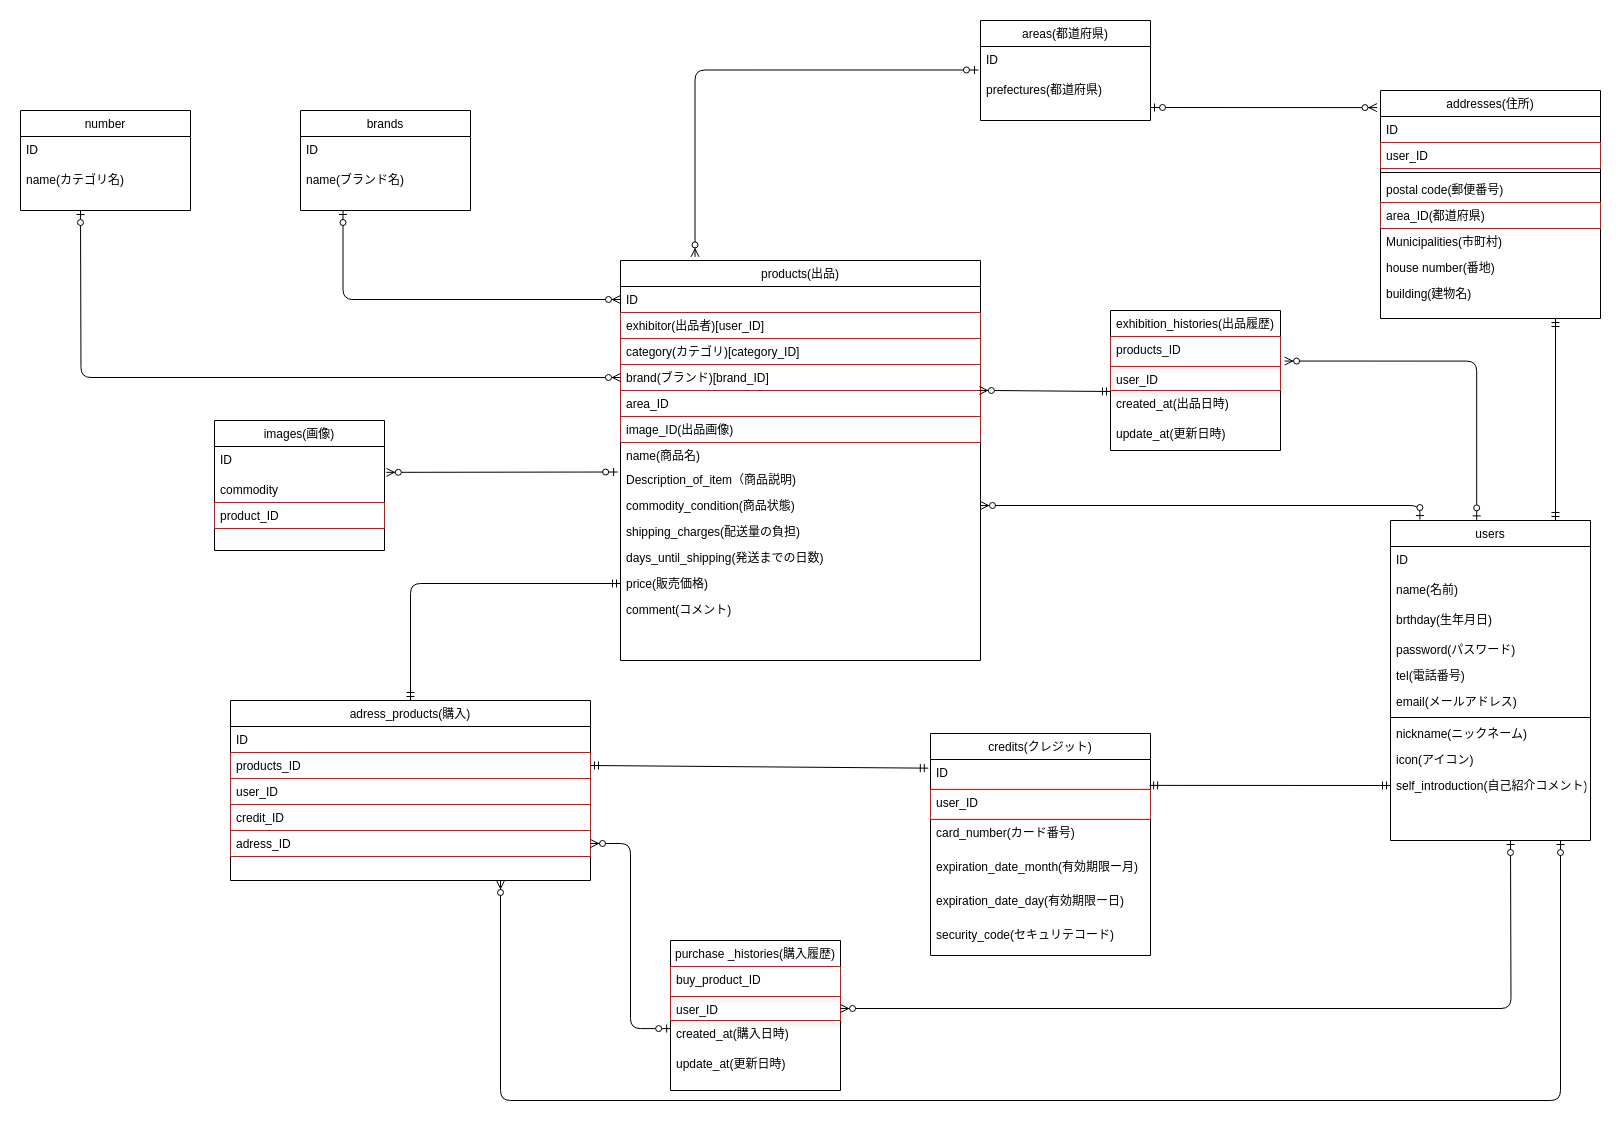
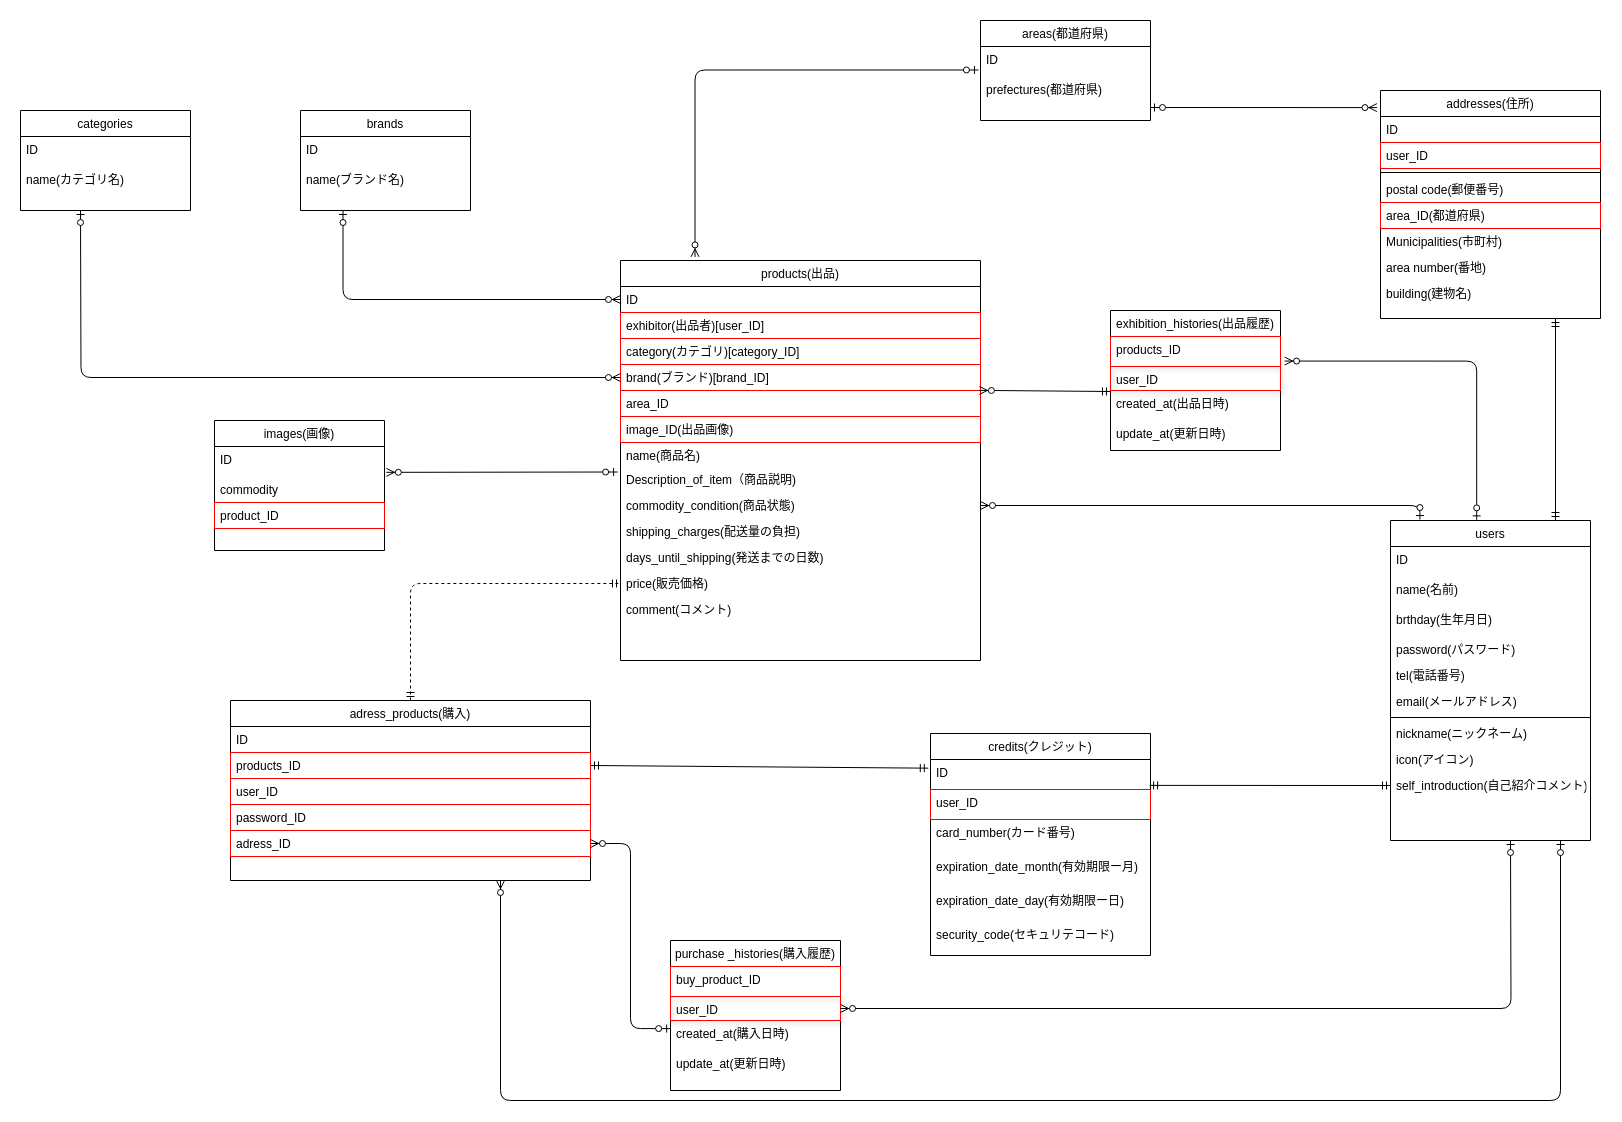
node "number": label "number" -> "categories"
node "house number(番地)": label "house number(番地)" -> "area number(番地)"
edge "price(販売価格)" -- "adress_products(購入)": style solid -> dashed
node "credit_ID": label "credit_ID" -> "password_ID"
